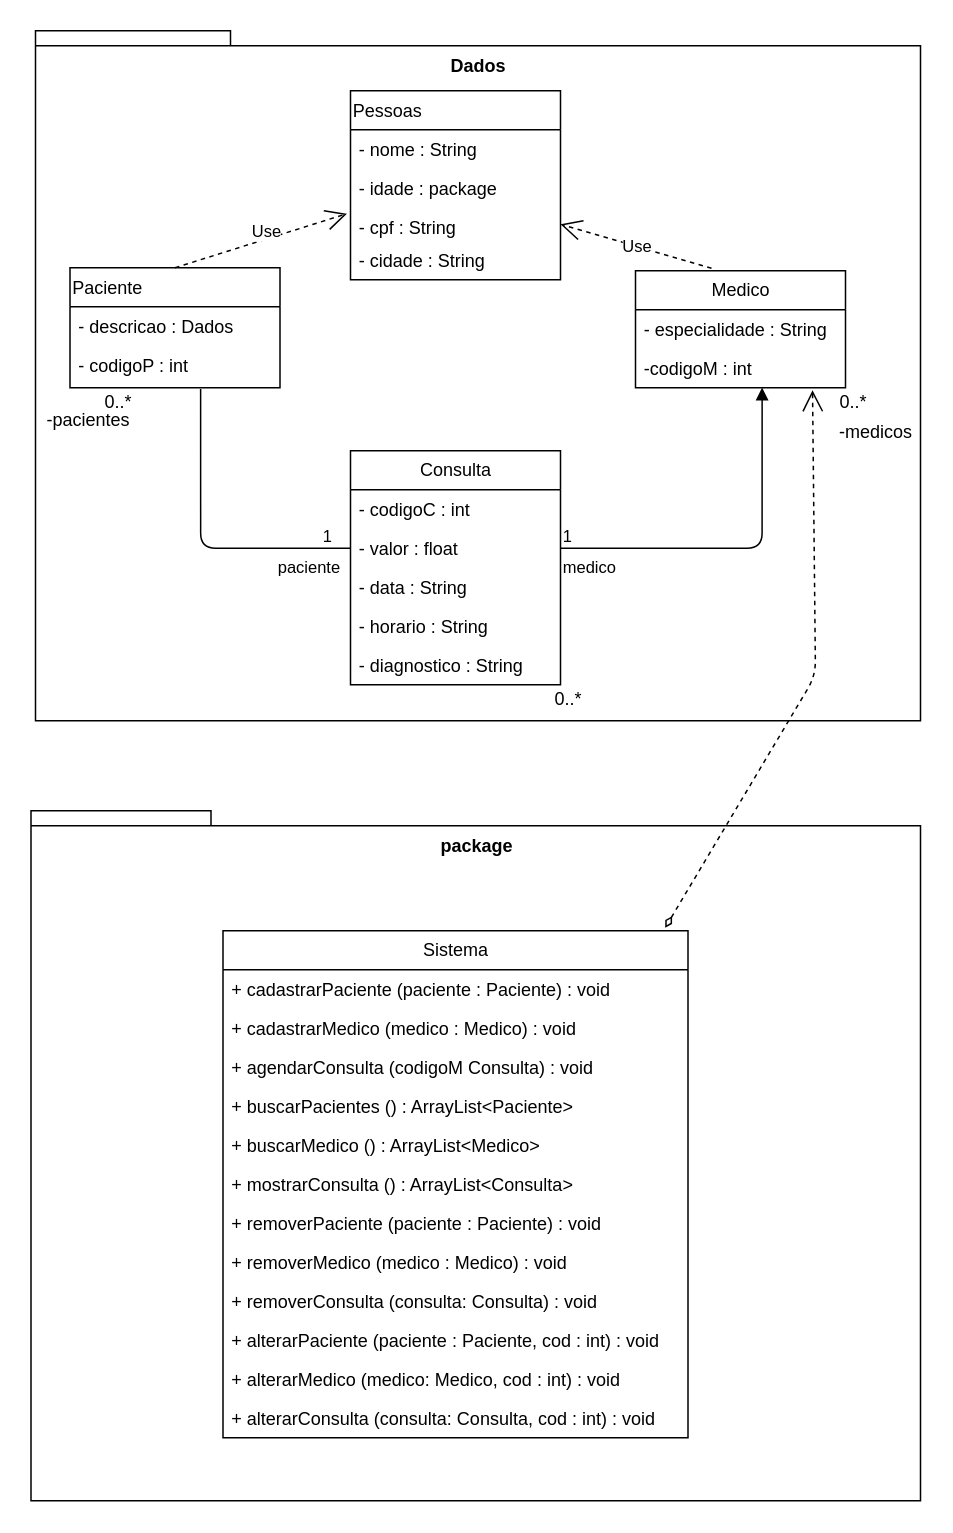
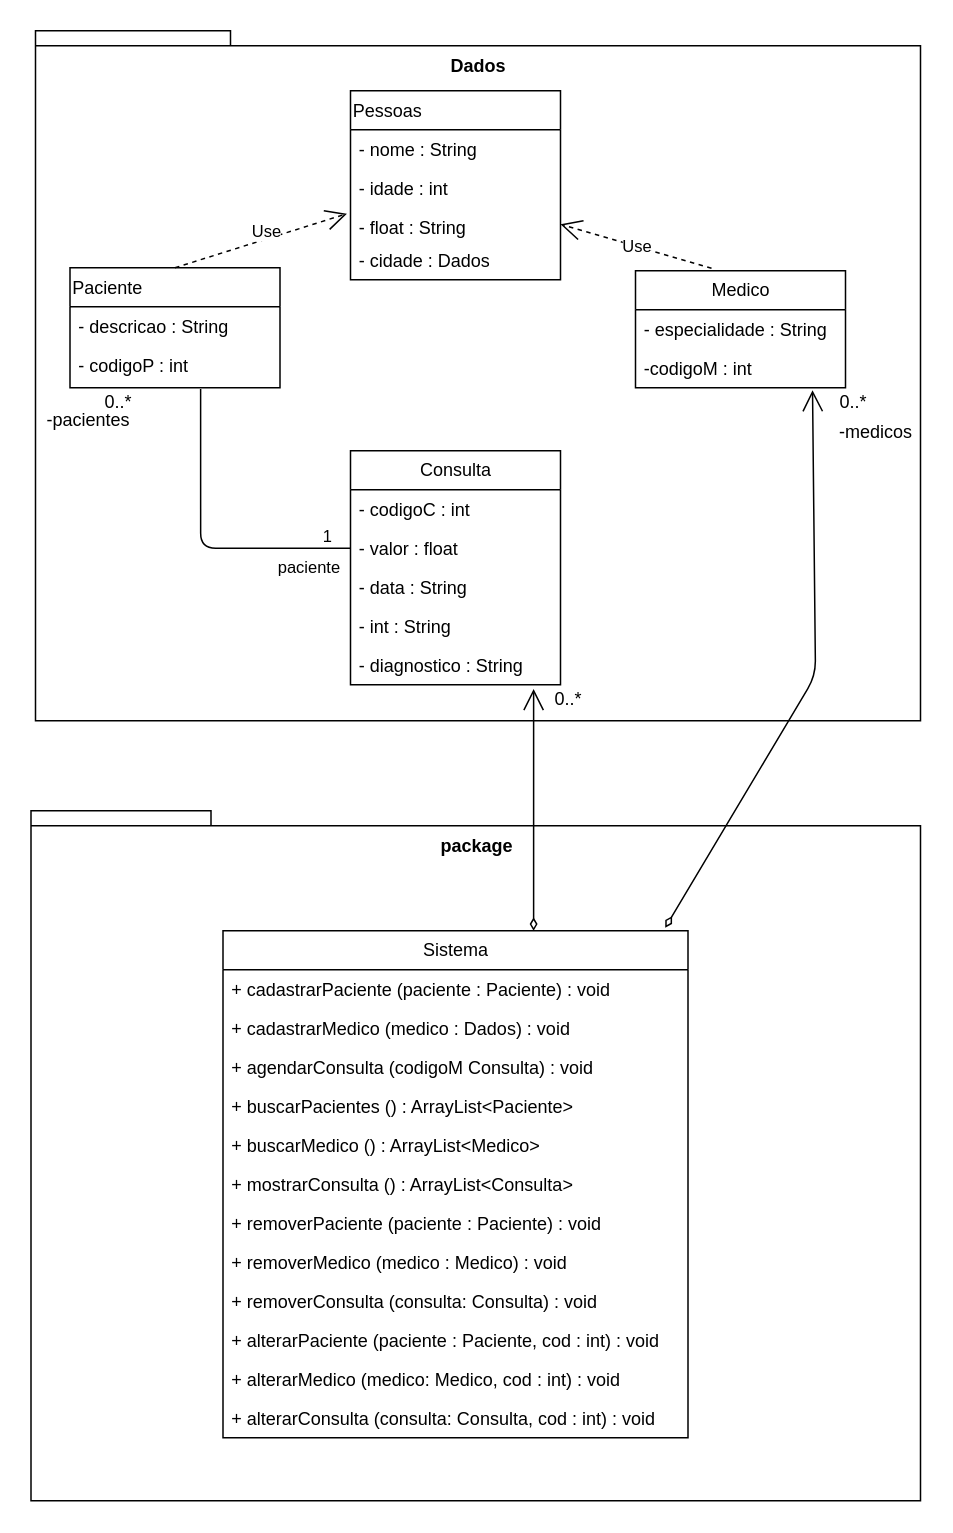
node "- idade : package": label "- idade : package" -> "- idade : int"
node "- cpf : String": label "- cpf : String" -> "- float : String"
node "- cidade : String": label "- cidade : String" -> "- cidade : Dados"
node "- descricao : Dados": label "- descricao : Dados" -> "- descricao : String"
edge "- valor : float" -> "-codigoM : int": removed, labels "1", "medico"
node "- horario : String": label "- horario : String" -> "- int : String"
edge "-codigoM : int" -- "Sistema": style dashed -> solid
edge "- diagnostico : String" -- "Sistema": added
node "+ cadastrarMedico (medico : Medico) : void": label "+ cadastrarMedico (medico : Medico) : void" -> "+ cadastrarMedico (medico : Dados) : void"
